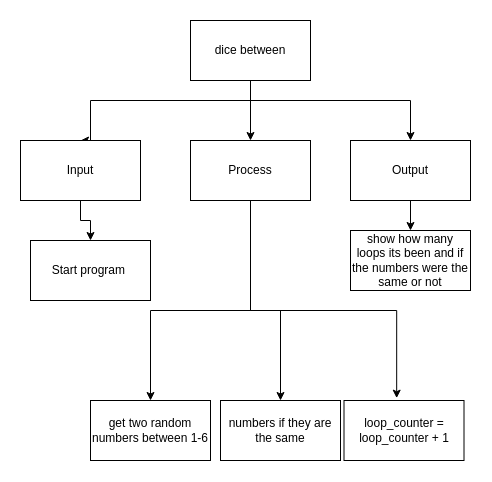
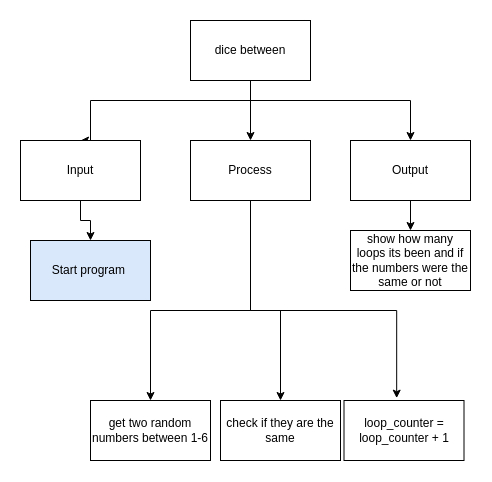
node "Start program": fillcolor #ffffff -> #dae8fc
node "numbers if they are the same": label "numbers if they are the same" -> "check if they are the same"
